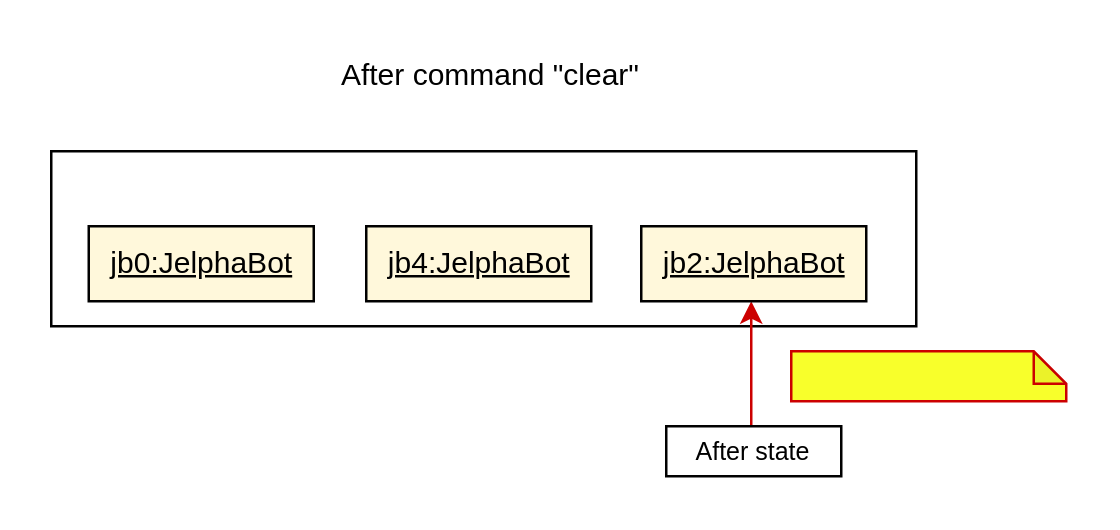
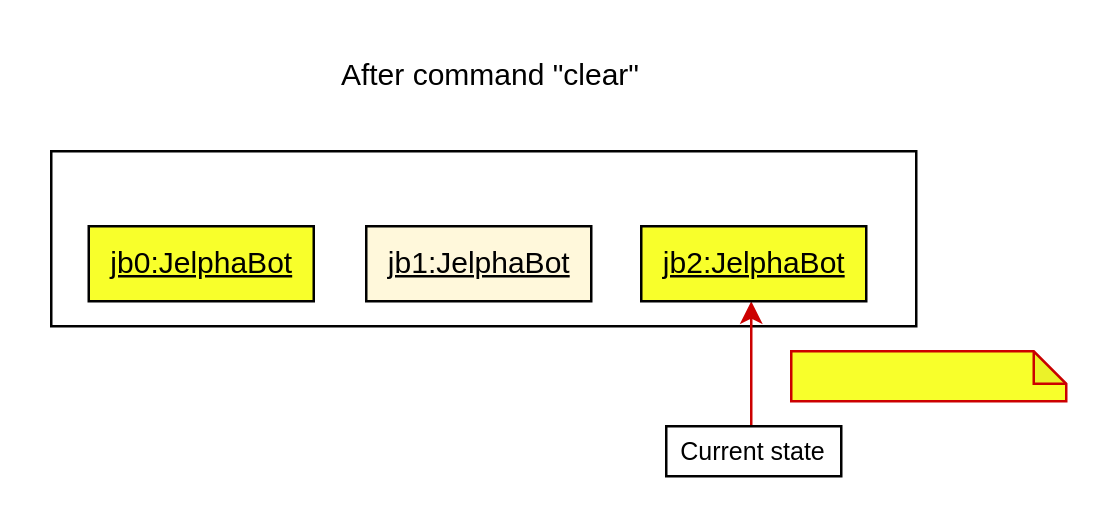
node "jb0:JelphaBot": fillcolor #fff8db -> #f8ff2b
node "jb4:JelphaBot": label "jb4:JelphaBot" -> "jb1:JelphaBot"
node "jb2:JelphaBot": fillcolor #fff8db -> #f8ff2b
node "After state": label "After state" -> "Current state"
